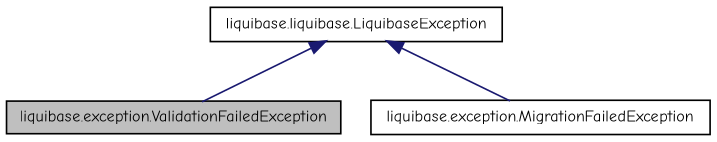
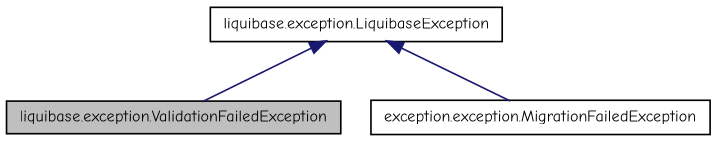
node "liquibase.liquibase.LiquibaseException": label "liquibase.liquibase.LiquibaseException" -> "liquibase.exception.LiquibaseException"
node "liquibase.exception.MigrationFailedException": label "liquibase.exception.MigrationFailedException" -> "exception.exception.MigrationFailedException"
